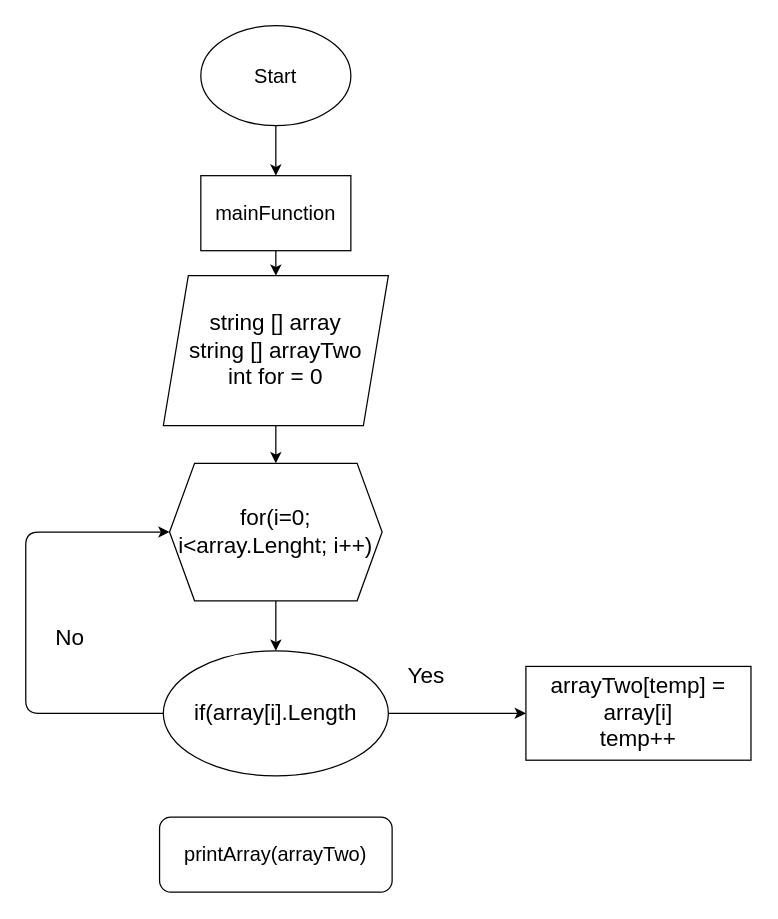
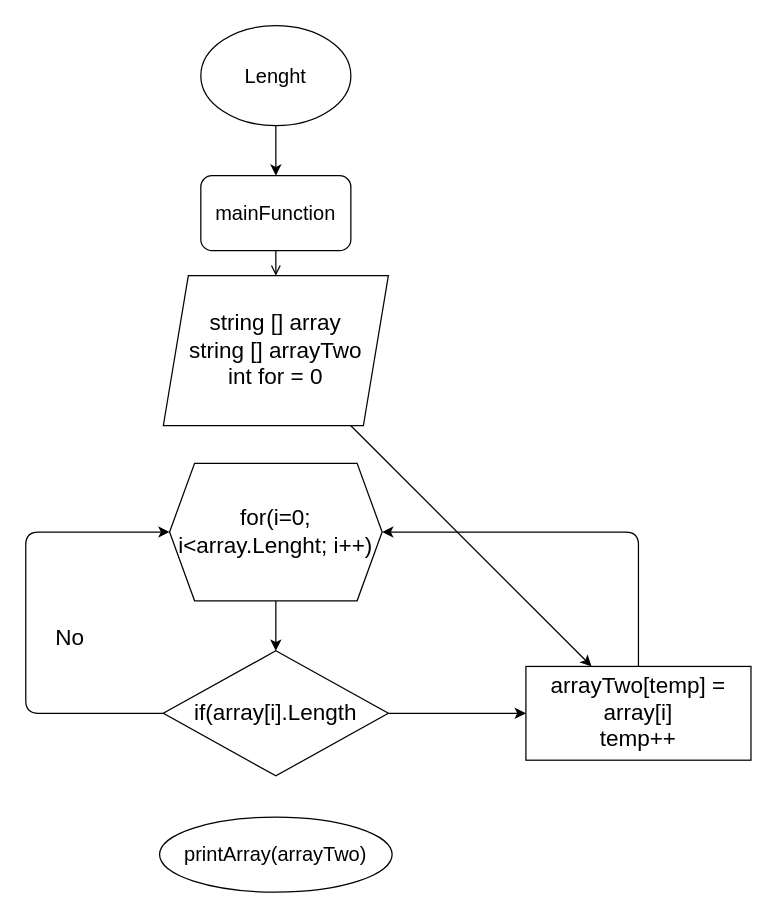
node "Start": label "Start" -> "Lenght"
node "mainFunction": shape rectangle -> rounded rectangle
edge "mainFunction" -> "string [] array string [] arrayTwo int for = 0": arrowhead classic -> open
edge "string [] array string [] arrayTwo int for = 0" -> "for(i=0; i<array.Lenght; i++)": now "string [] array string [] arrayTwo int for = 0" -> "arrayTwo[temp] = array[i] temp++"
edge "arrayTwo[temp] = array[i] temp++" -> "for(i=0; i<array.Lenght; i++)": added
node "Yes": removed
node "if(array[i].Length": shape ellipse -> diamond
node "printArray(arrayTwo)": shape rounded rectangle -> ellipse
